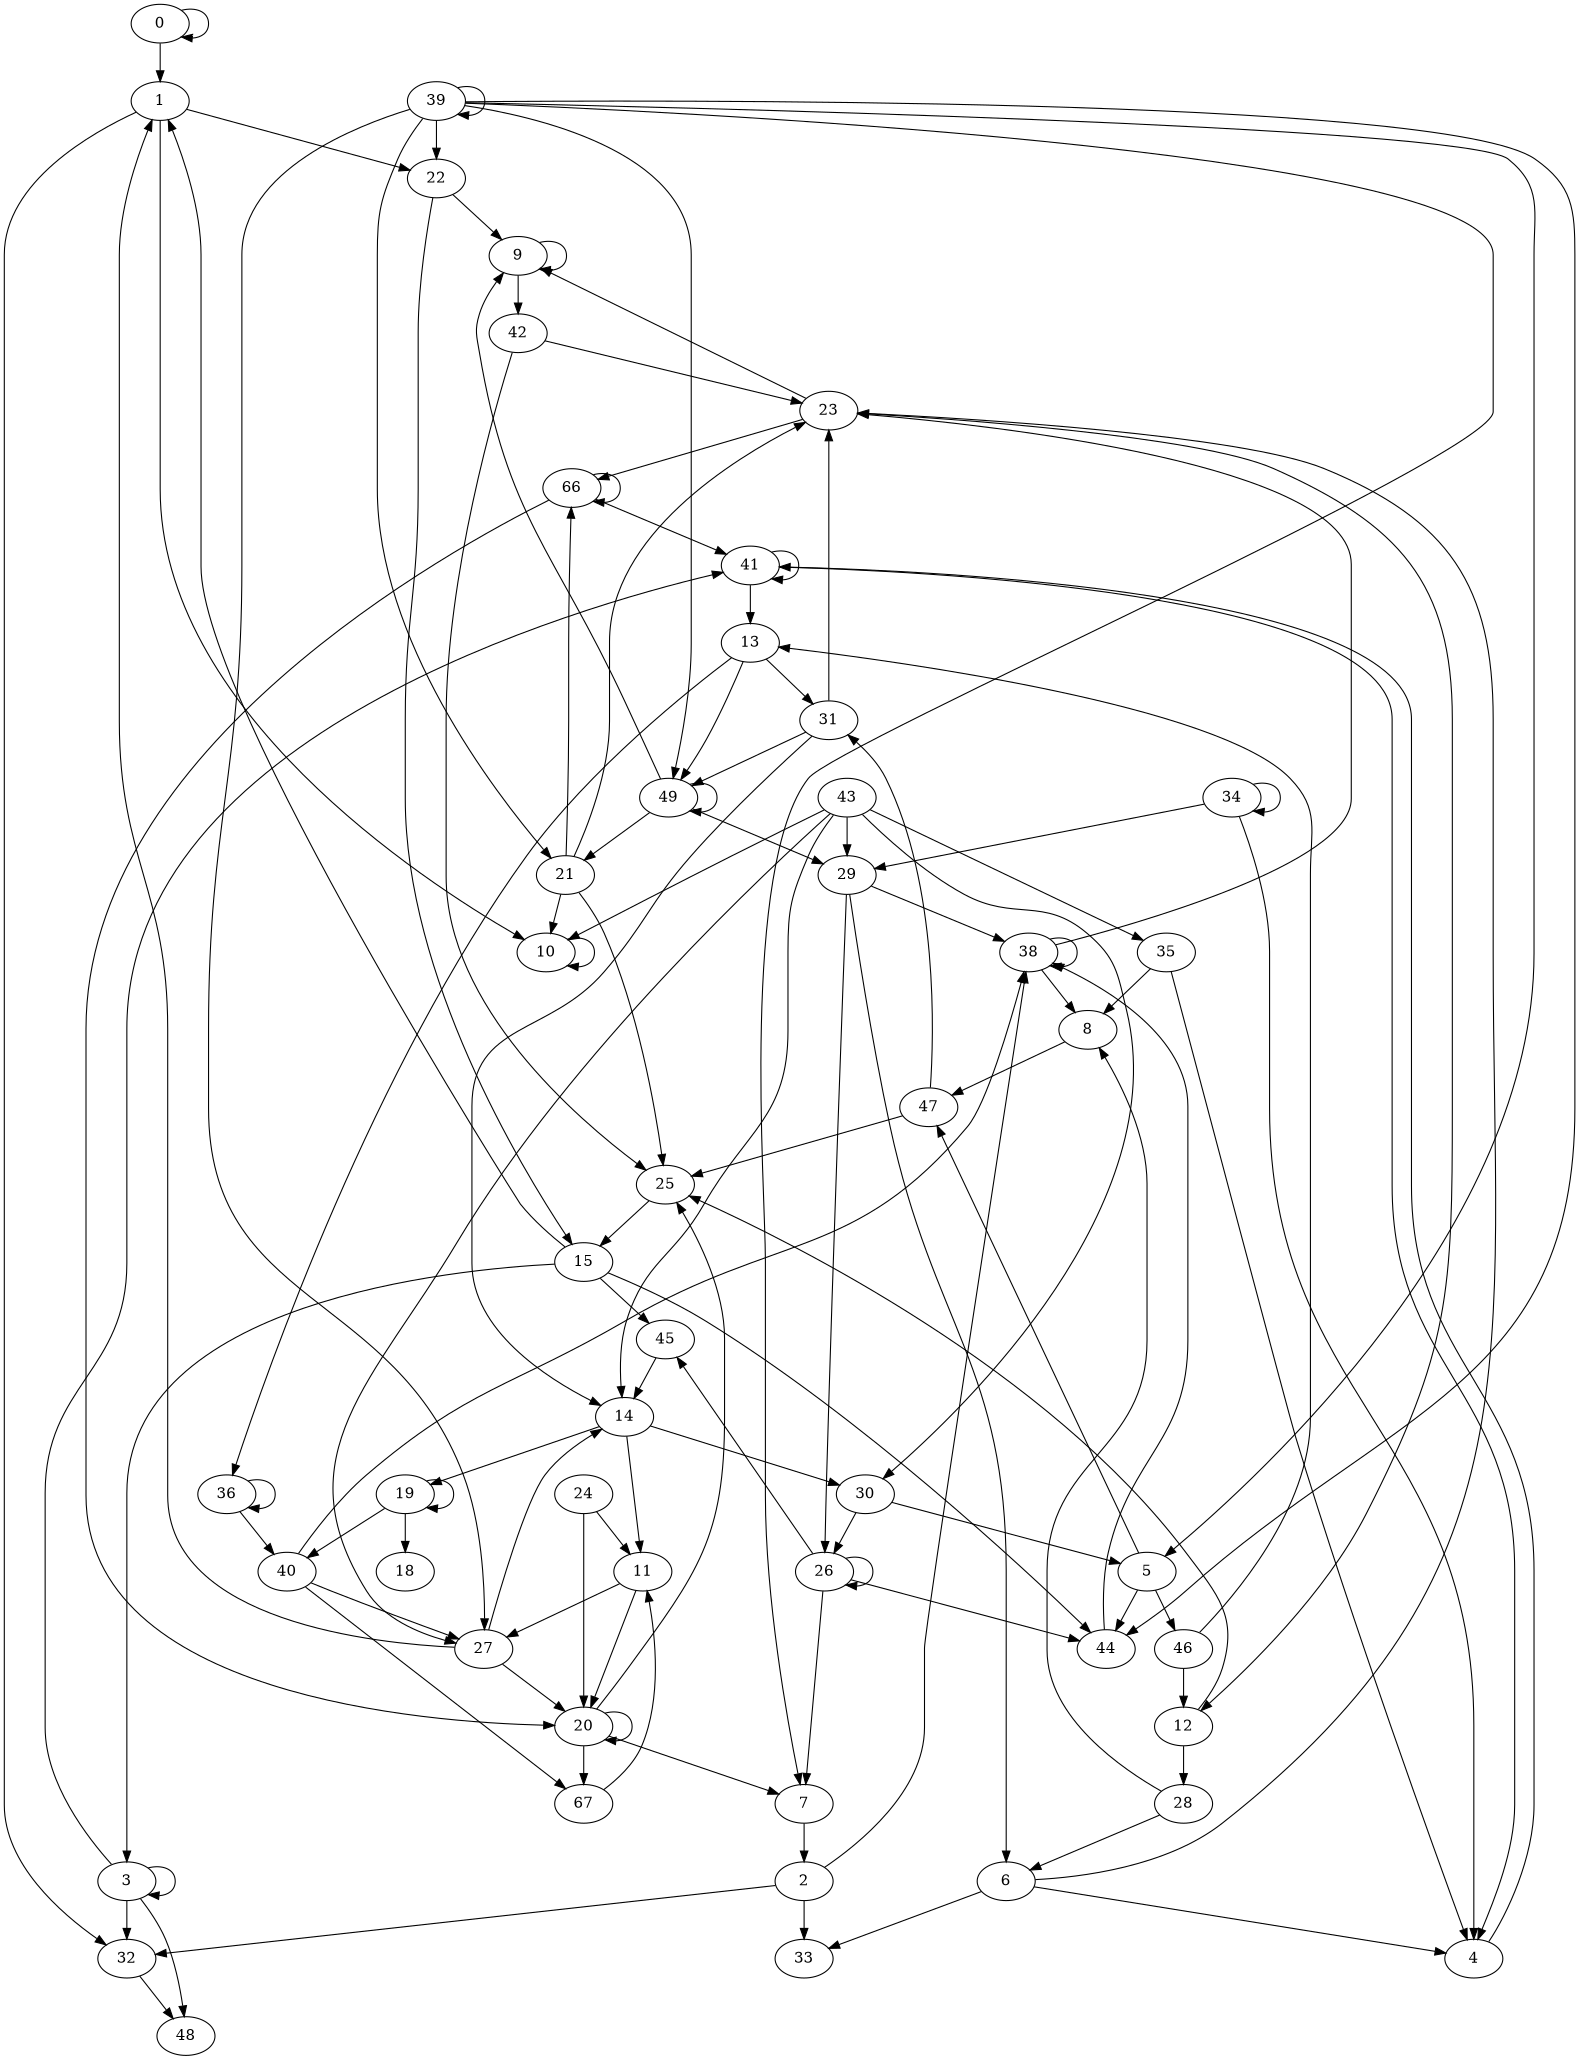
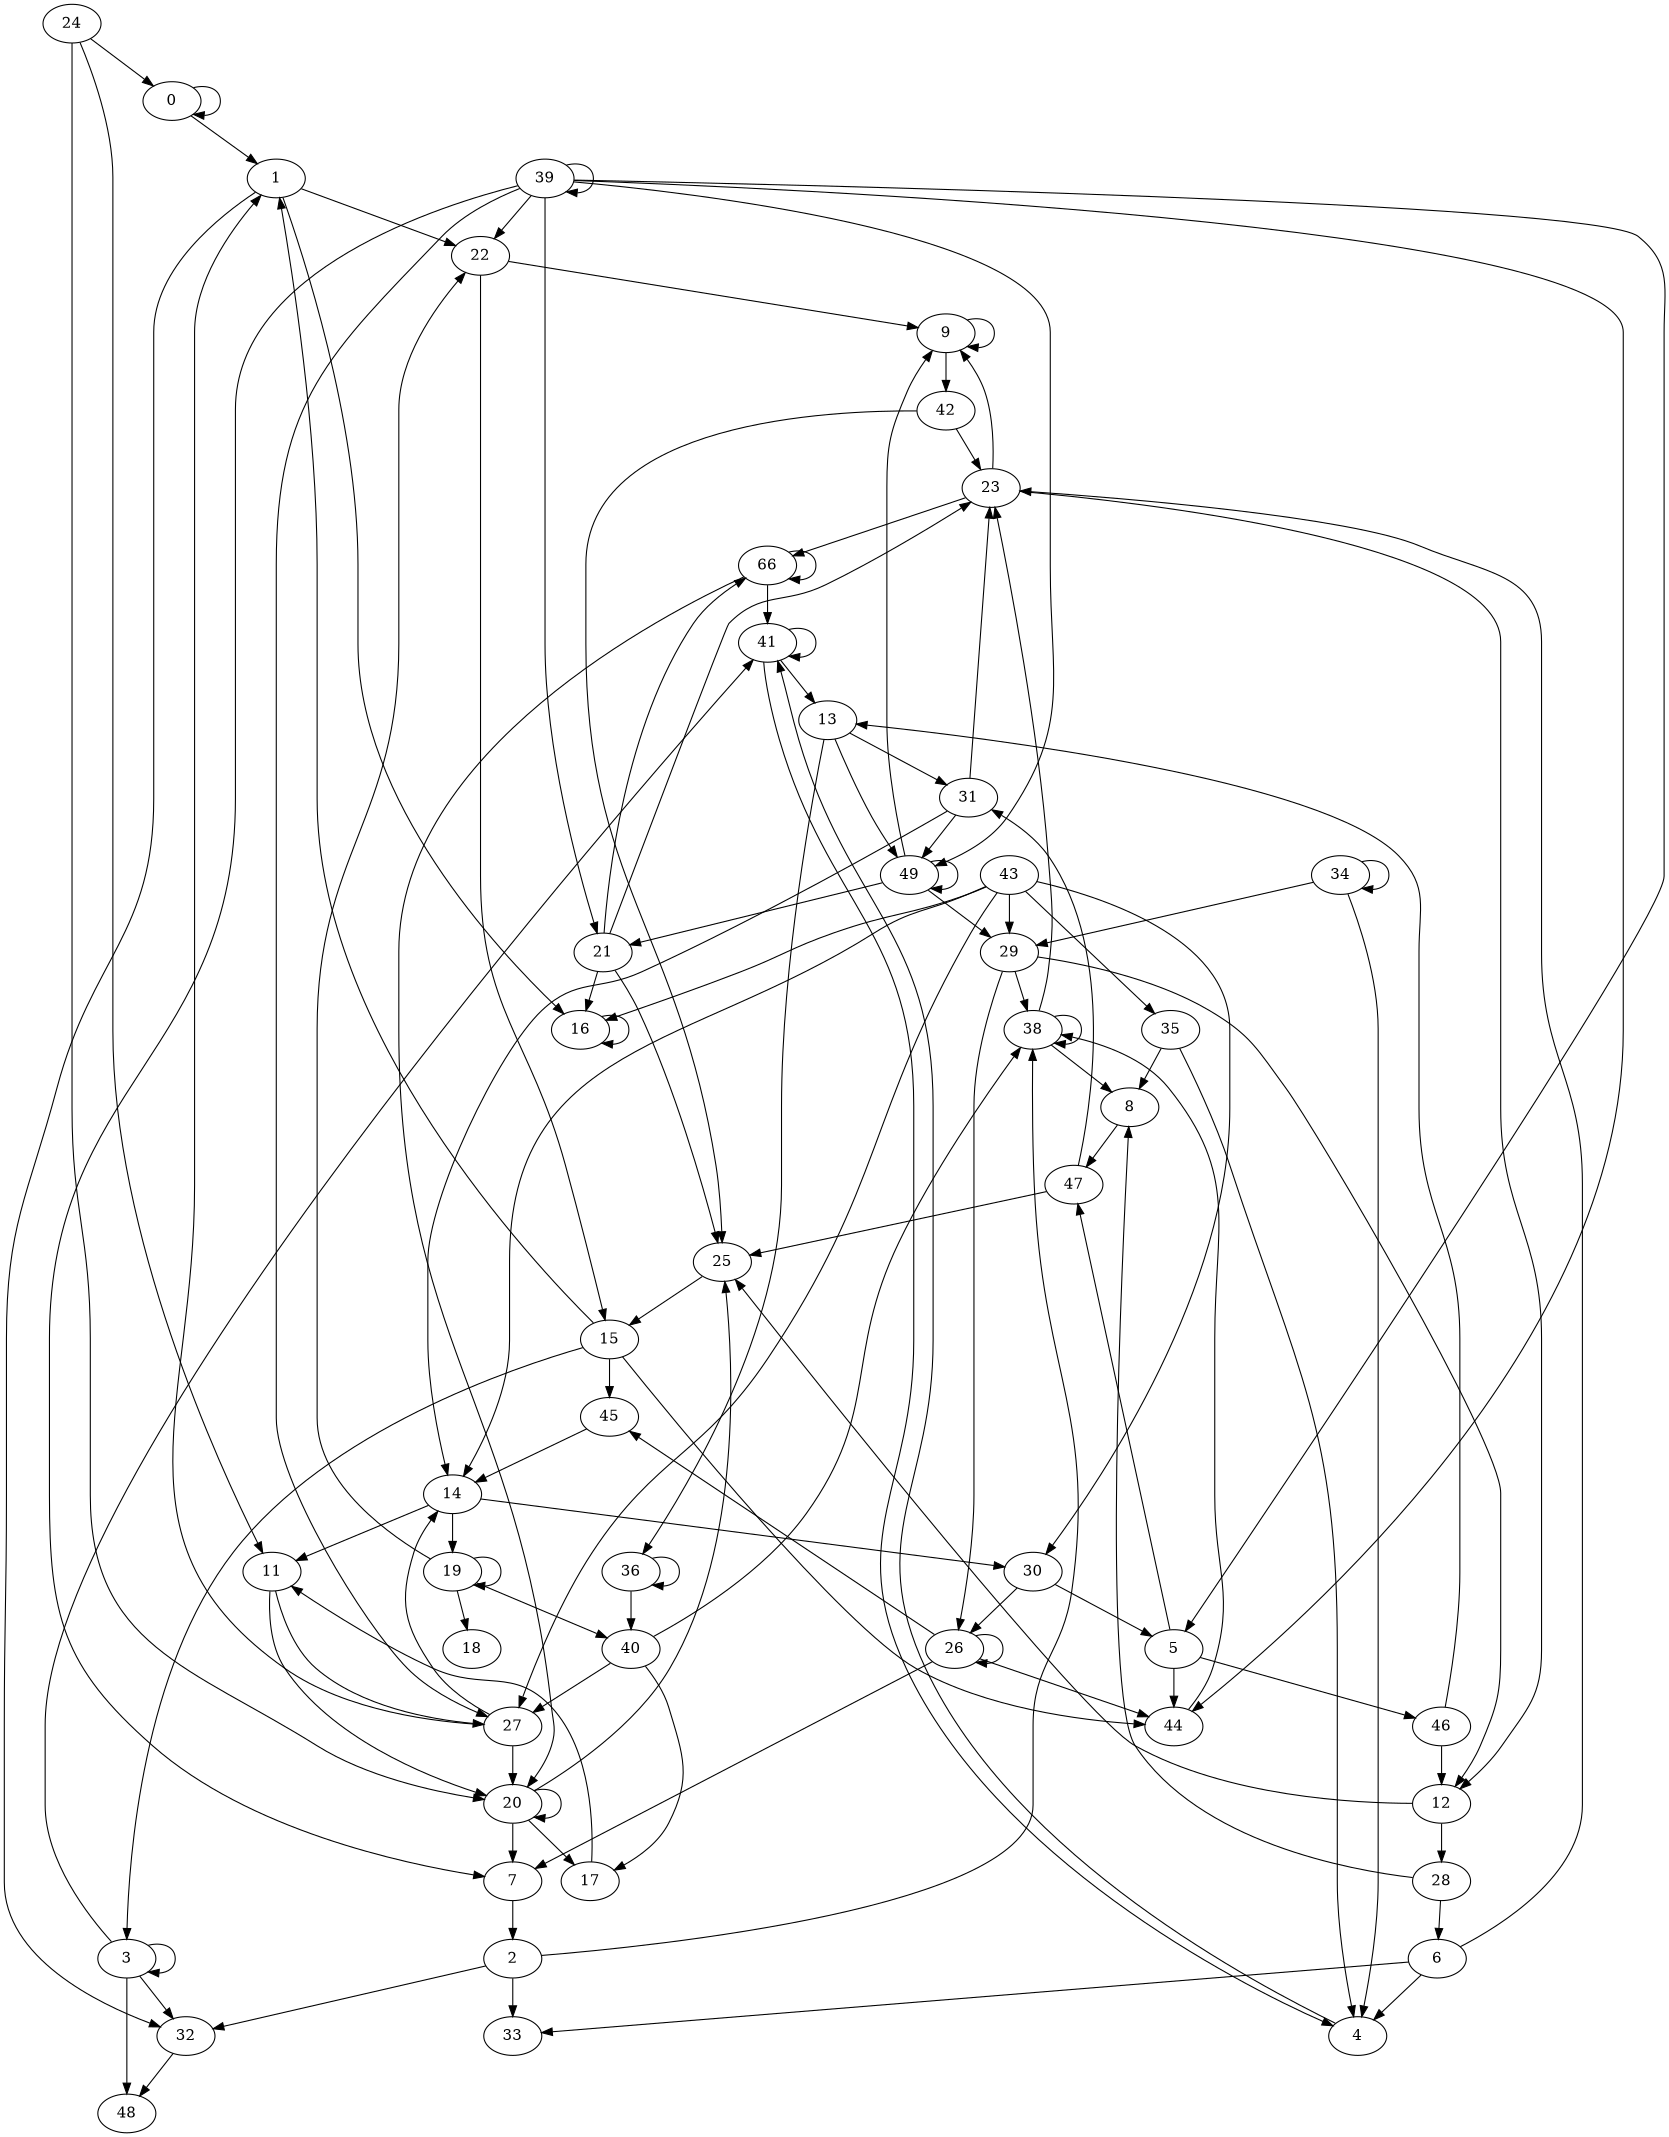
edge "24" -> "0": added
edge "19" -> "22": added
node "10": label "10" -> "16"
edge "29" -> "6": now "29" -> "12"
node "67": label "67" -> "17"
